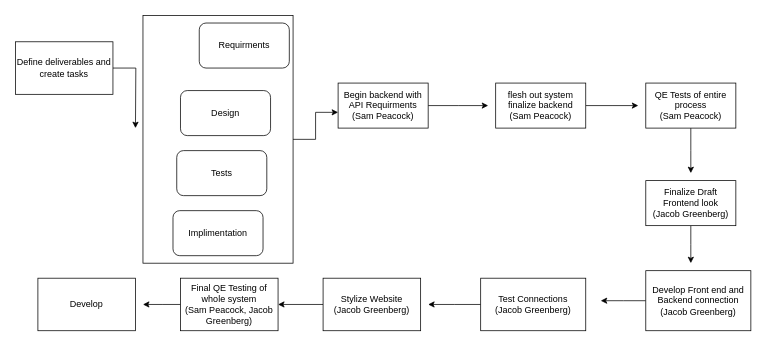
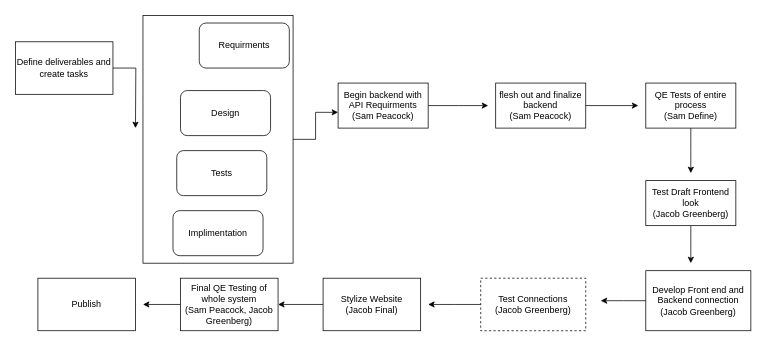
node "flesh out system finalize backend (Sam Peacock)": label "flesh out system finalize backend (Sam Peacock)" -> "flesh out and finalize backend (Sam Peacock)"
node "QE Tests of entire process (Sam Peacock)": label "QE Tests of entire process (Sam Peacock)" -> "QE Tests of entire process (Sam Define)"
node "Finalize Draft Frontend look (Jacob Greenberg)": label "Finalize Draft Frontend look (Jacob Greenberg)" -> "Test Draft Frontend look (Jacob Greenberg)"
node "Develop": label "Develop" -> "Publish"
node "Stylize Website (Jacob Greenberg)": label "Stylize Website (Jacob Greenberg)" -> "Stylize Website (Jacob Final)"
node "Test Connections (Jacob Greenberg)": style solid -> dashed
